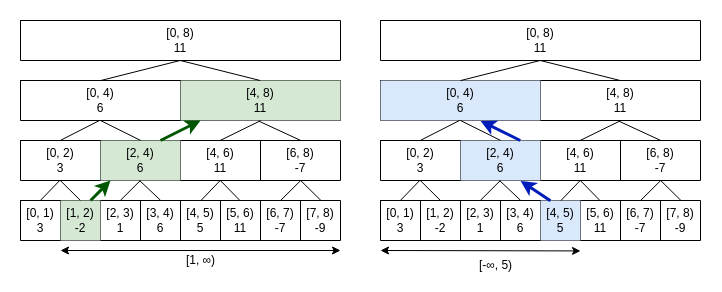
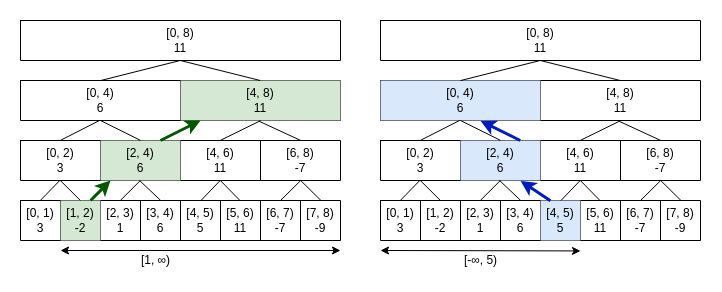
node "[1, ∞)": moved (201, 261) -> (156, 261)
node "[-∞, 5)": moved (496, 266) -> (481, 261)
